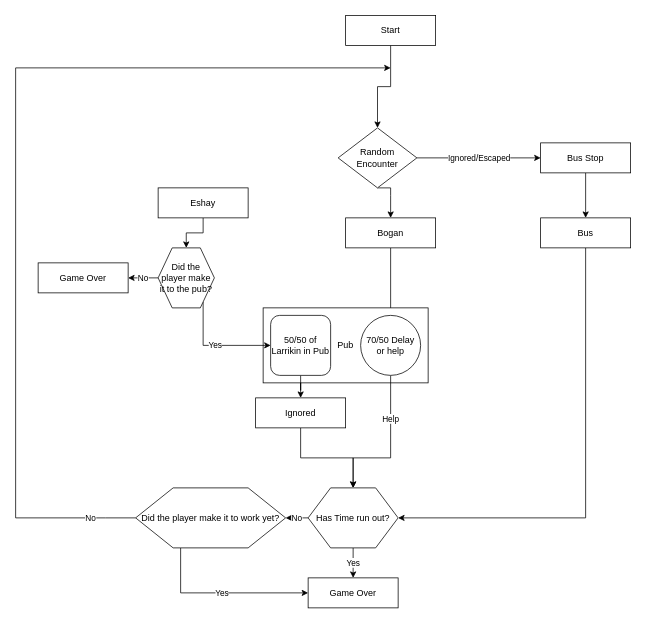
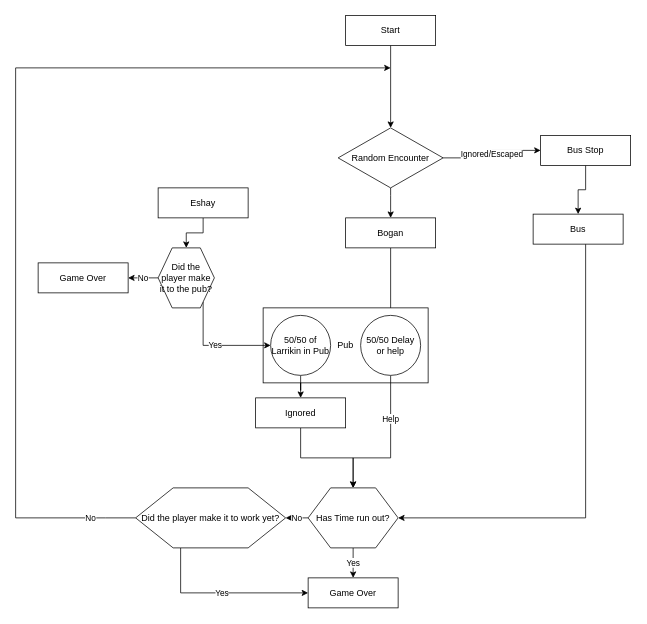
node "Random Encounter": size 79x60 -> 105x60
node "Bus Stop": moved (585, 158) -> (585, 150)
node "Bus": moved (585, 233) -> (578, 229)
node "50/50 of Larrikin in Pub": shape rounded rectangle -> ellipse
node "70/50 Delay or help": label "70/50 Delay or help" -> "50/50 Delay or help"
